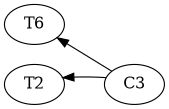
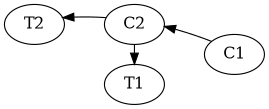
node "T6": label "T6" -> "T1"
node "C1": added
node "C3": label "C3" -> "C2"
